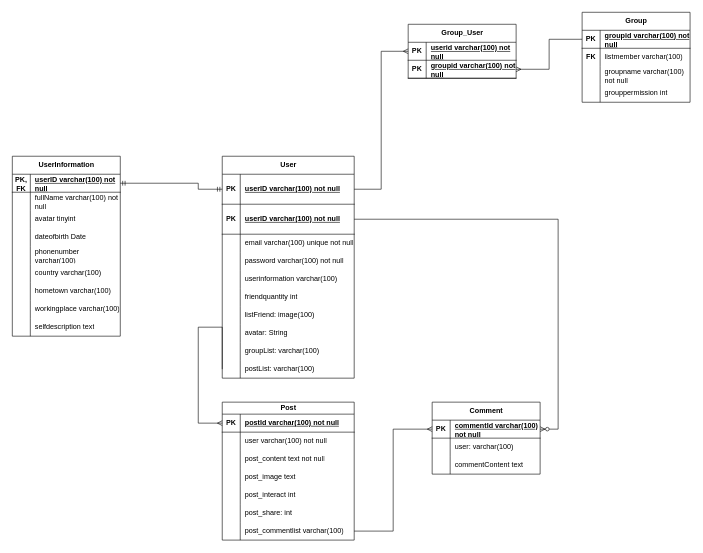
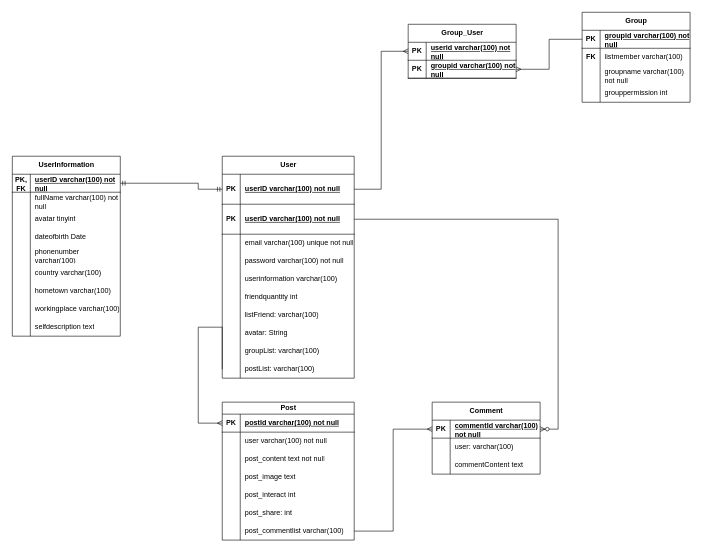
node "listFriend: image(100)": label "listFriend: image(100)" -> "listFriend: varchar(100)"
